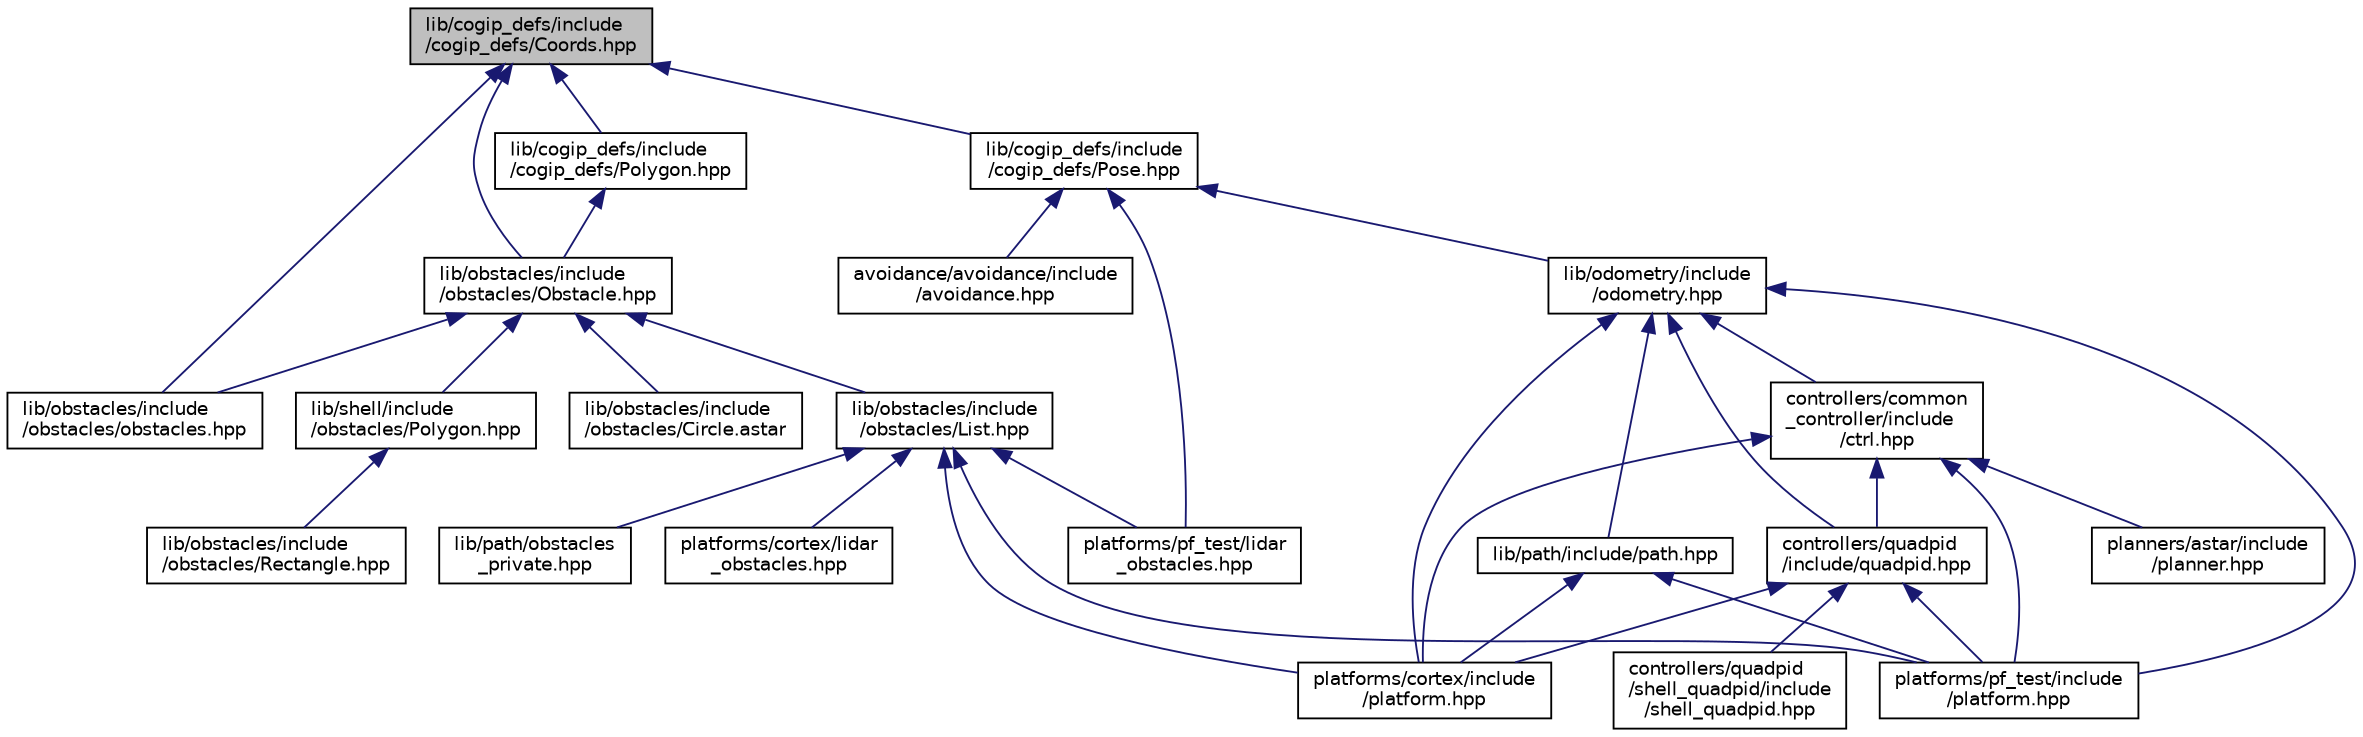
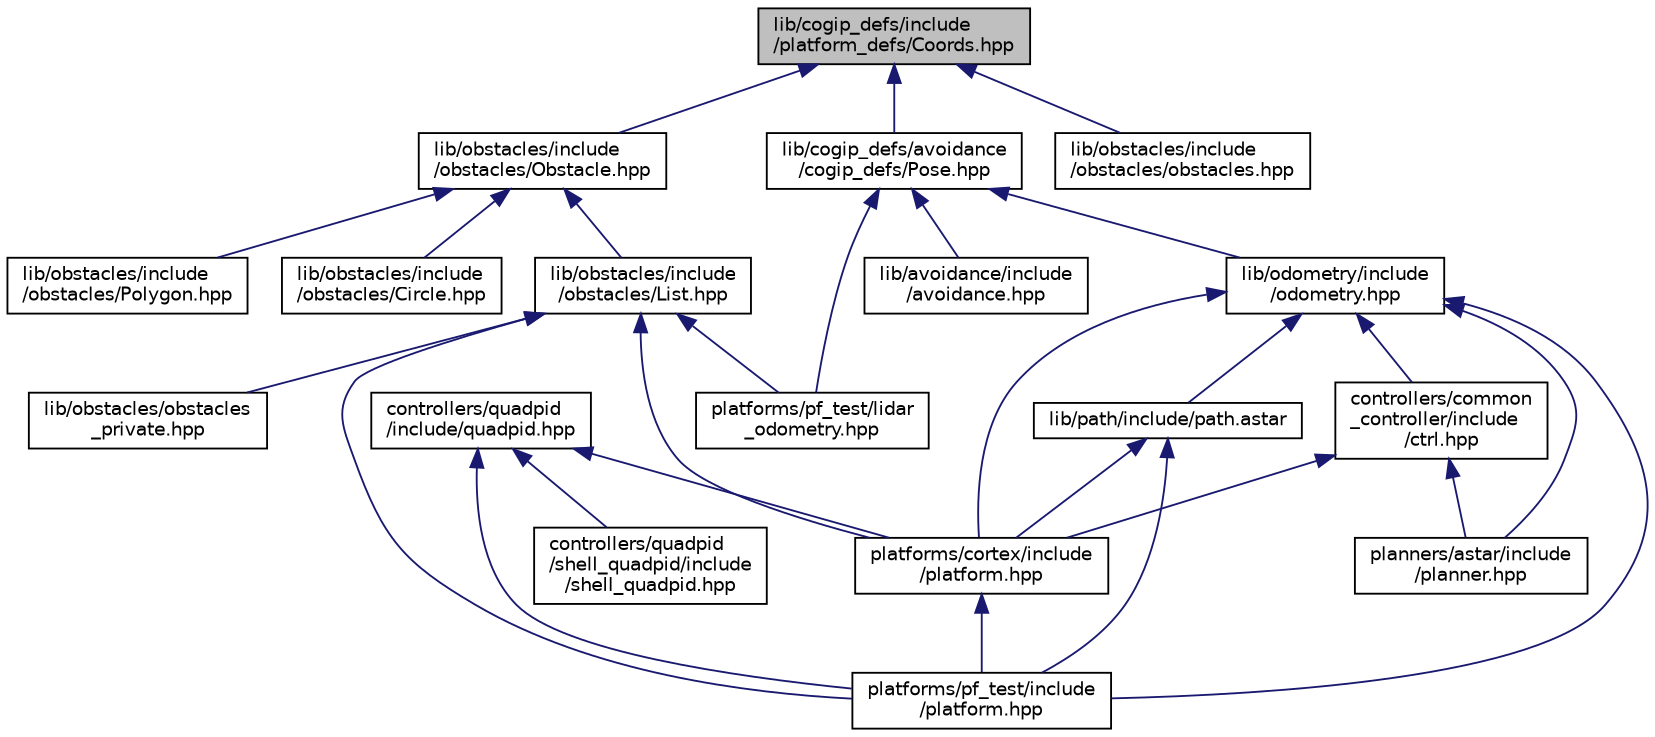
node "lib/cogip_defs/include /cogip_defs/Coords.hpp": label "lib/cogip_defs/include /cogip_defs/Coords.hpp" -> "lib/cogip_defs/include /platform_defs/Coords.hpp"
node "lib/cogip_defs/include /cogip_defs/Polygon.hpp": removed
node "lib/cogip_defs/include /cogip_defs/Pose.hpp": label "lib/cogip_defs/include /cogip_defs/Pose.hpp" -> "lib/cogip_defs/avoidance /cogip_defs/Pose.hpp"
node "avoidance/avoidance/include /avoidance.hpp": label "avoidance/avoidance/include /avoidance.hpp" -> "lib/avoidance/include /avoidance.hpp"
edge "lib/obstacles/include /obstacles/obstacles.hpp" -> "lib/obstacles/include /obstacles/Obstacle.hpp": removed
node "lib/shell/include /obstacles/Polygon.hpp": label "lib/shell/include /obstacles/Polygon.hpp" -> "lib/obstacles/include /obstacles/Polygon.hpp"
node "lib/obstacles/include /obstacles/Circle.astar": label "lib/obstacles/include /obstacles/Circle.astar" -> "lib/obstacles/include /obstacles/Circle.hpp"
edge "controllers/quadpid /include/quadpid.hpp" -> "lib/odometry/include /odometry.hpp": now "planners/astar/include /planner.hpp" -> "lib/odometry/include /odometry.hpp"
edge "controllers/quadpid /include/quadpid.hpp" -> "controllers/common _controller/include /ctrl.hpp": removed
node "lib/obstacles/include /obstacles/Rectangle.hpp": removed
node "lib/path/obstacles _private.hpp": label "lib/path/obstacles _private.hpp" -> "lib/obstacles/obstacles _private.hpp"
node "platforms/cortex/lidar _obstacles.hpp": removed
node "platforms/pf_test/lidar _obstacles.hpp": label "platforms/pf_test/lidar _obstacles.hpp" -> "platforms/pf_test/lidar _odometry.hpp"
node "lib/path/include/path.hpp": label "lib/path/include/path.hpp" -> "lib/path/include/path.astar"
edge "platforms/pf_test/include /platform.hpp" -> "controllers/common _controller/include /ctrl.hpp": now "platforms/pf_test/include /platform.hpp" -> "platforms/cortex/include /platform.hpp"
